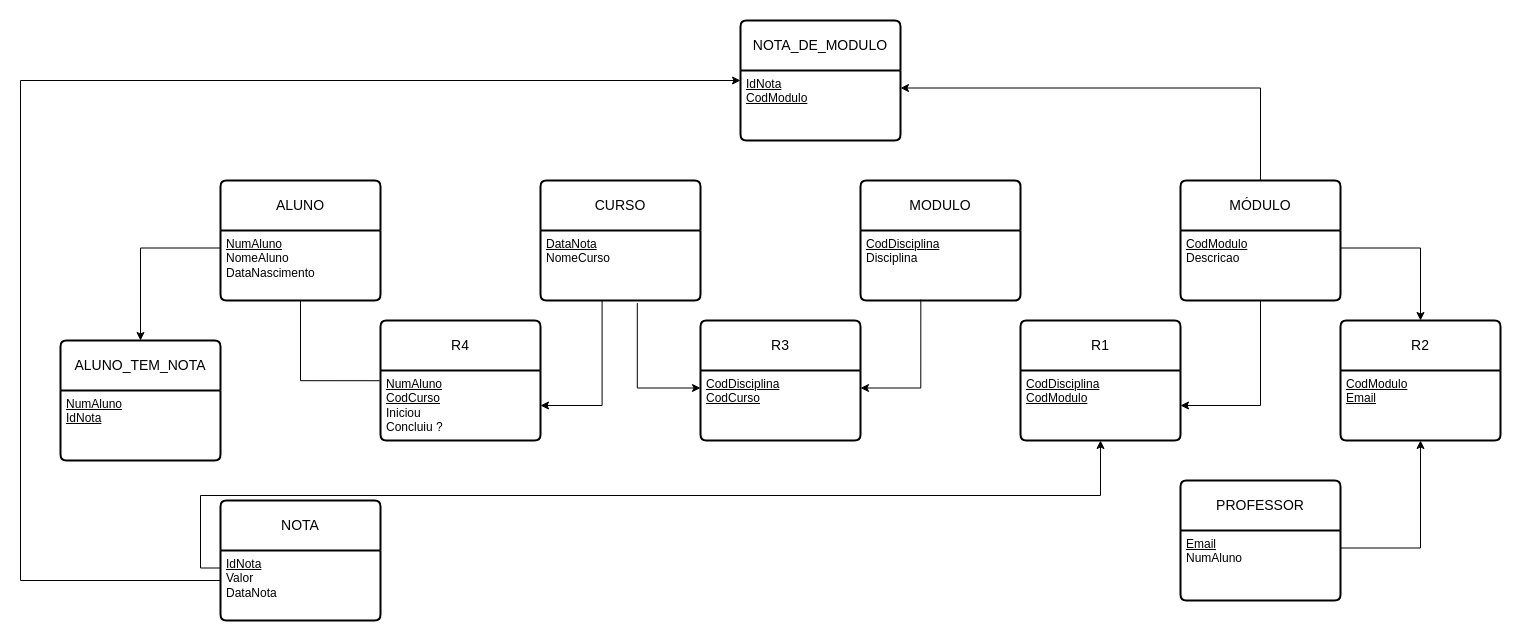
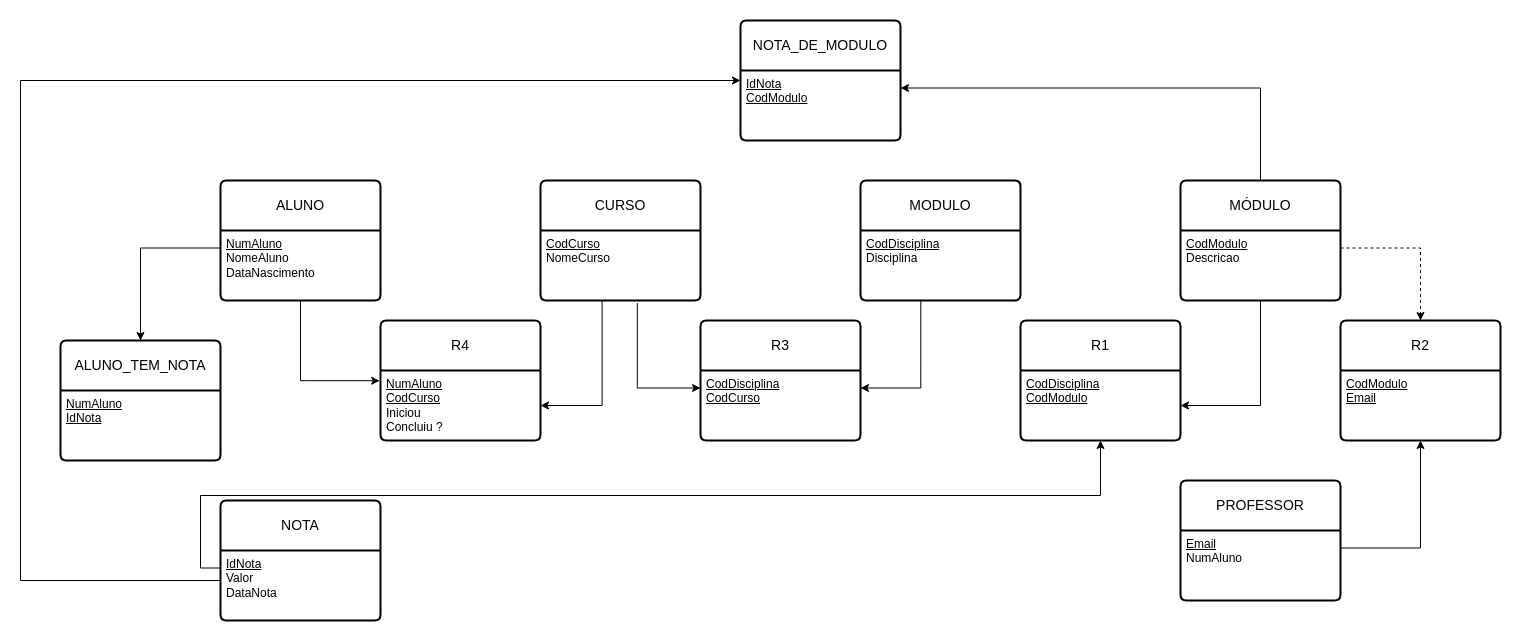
edge "CodModulo Descricao" -> "R2": style solid -> dashed
node "DataNota NomeCurso": label "DataNota NomeCurso" -> "CodCurso NomeCurso"
edge "NumAluno NomeAluno DataNascimento" -- "NumAluno CodCurso Iniciou Concluiu ?": arrowhead none -> classic
